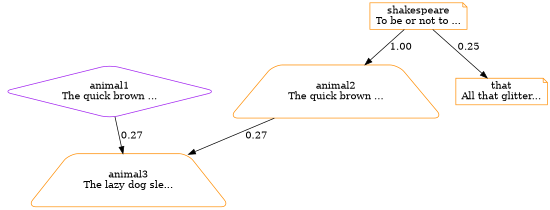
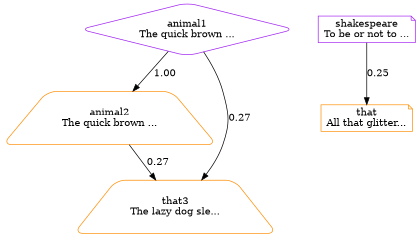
node "shakespeare To be or not to ...": color darkorange -> purple
edge "shakespeare To be or not to ..." -> "animal2 The quick brown ...": now "animal1 The quick brown ..." -> "animal2 The quick brown ..."
node "animal3 The lazy dog sle...": label "animal3 The lazy dog sle..." -> "that3 The lazy dog sle..."
